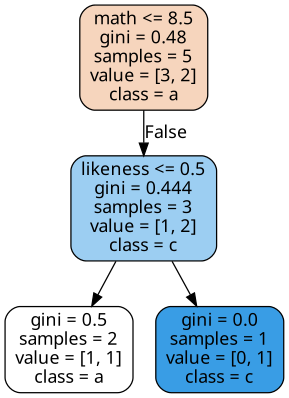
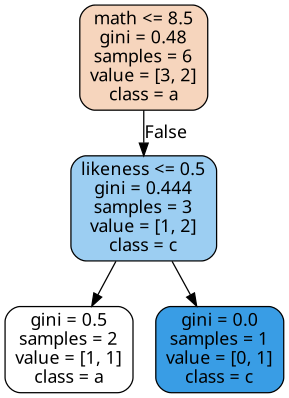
node "math <= 8.5 gini = 0.48 samples = 5 value = [3, 2] class = a": label "math <= 8.5 gini = 0.48 samples = 5 value = [3, 2] class = a" -> "math <= 8.5 gini = 0.48 samples = 6 value = [3, 2] class = a"
